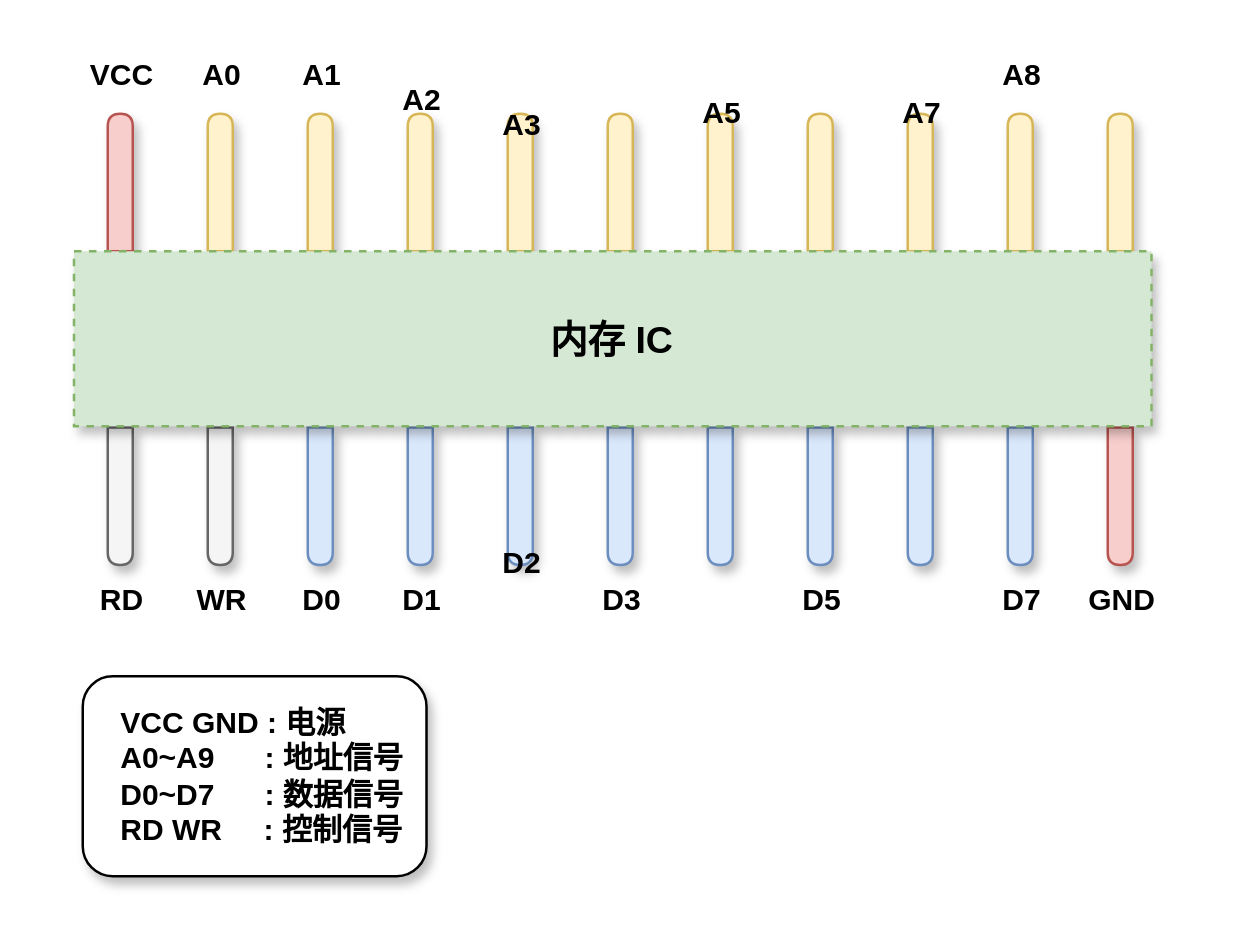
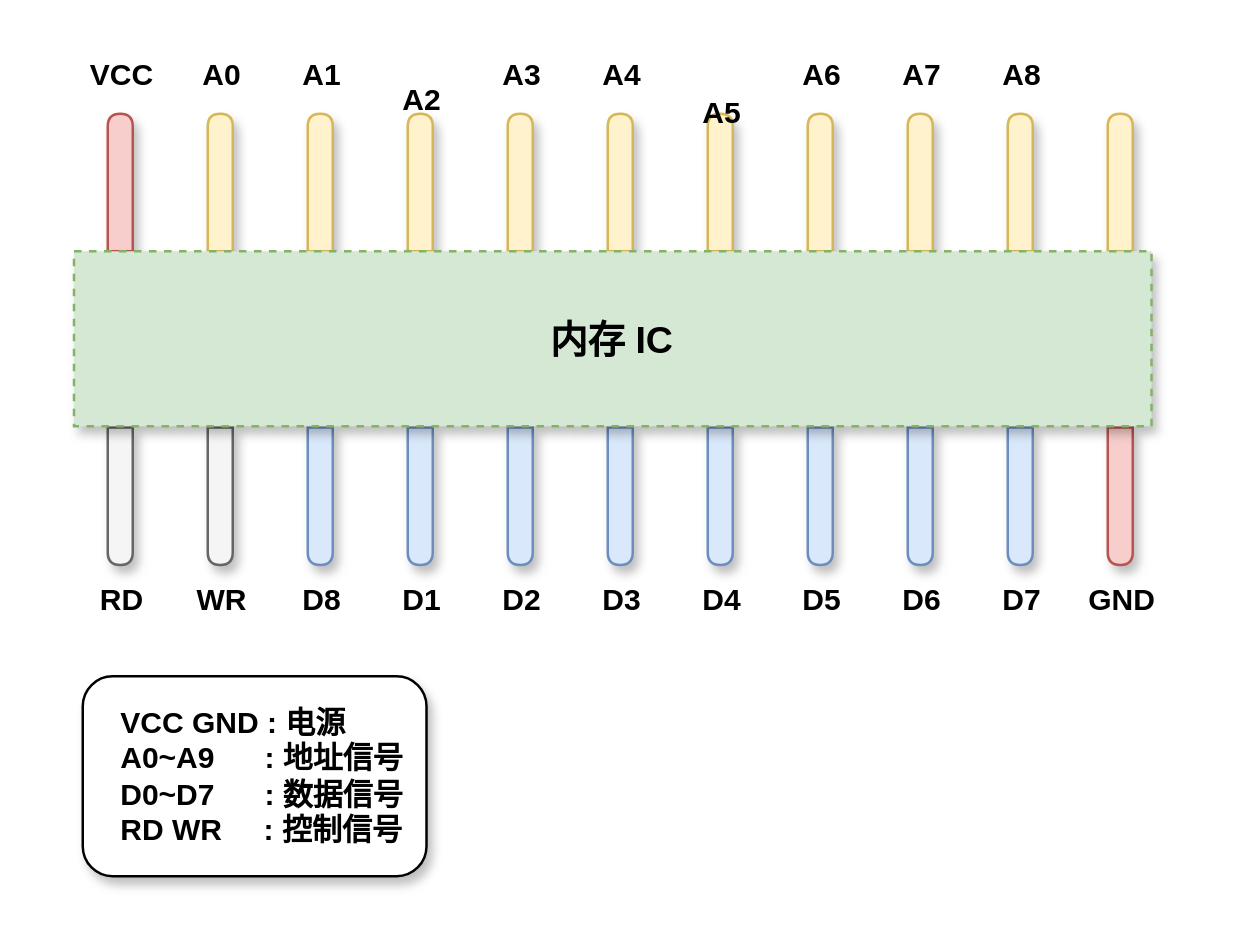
node "A4": added
node "A6": added
node "A7": moved (920, 114) -> (920, 76)
node "A3": moved (520, 126) -> (520, 76)
node "D2": moved (520, 564) -> (520, 601)
node "D0": label "D0" -> "D8"
node "D4": added
node "D6": added
